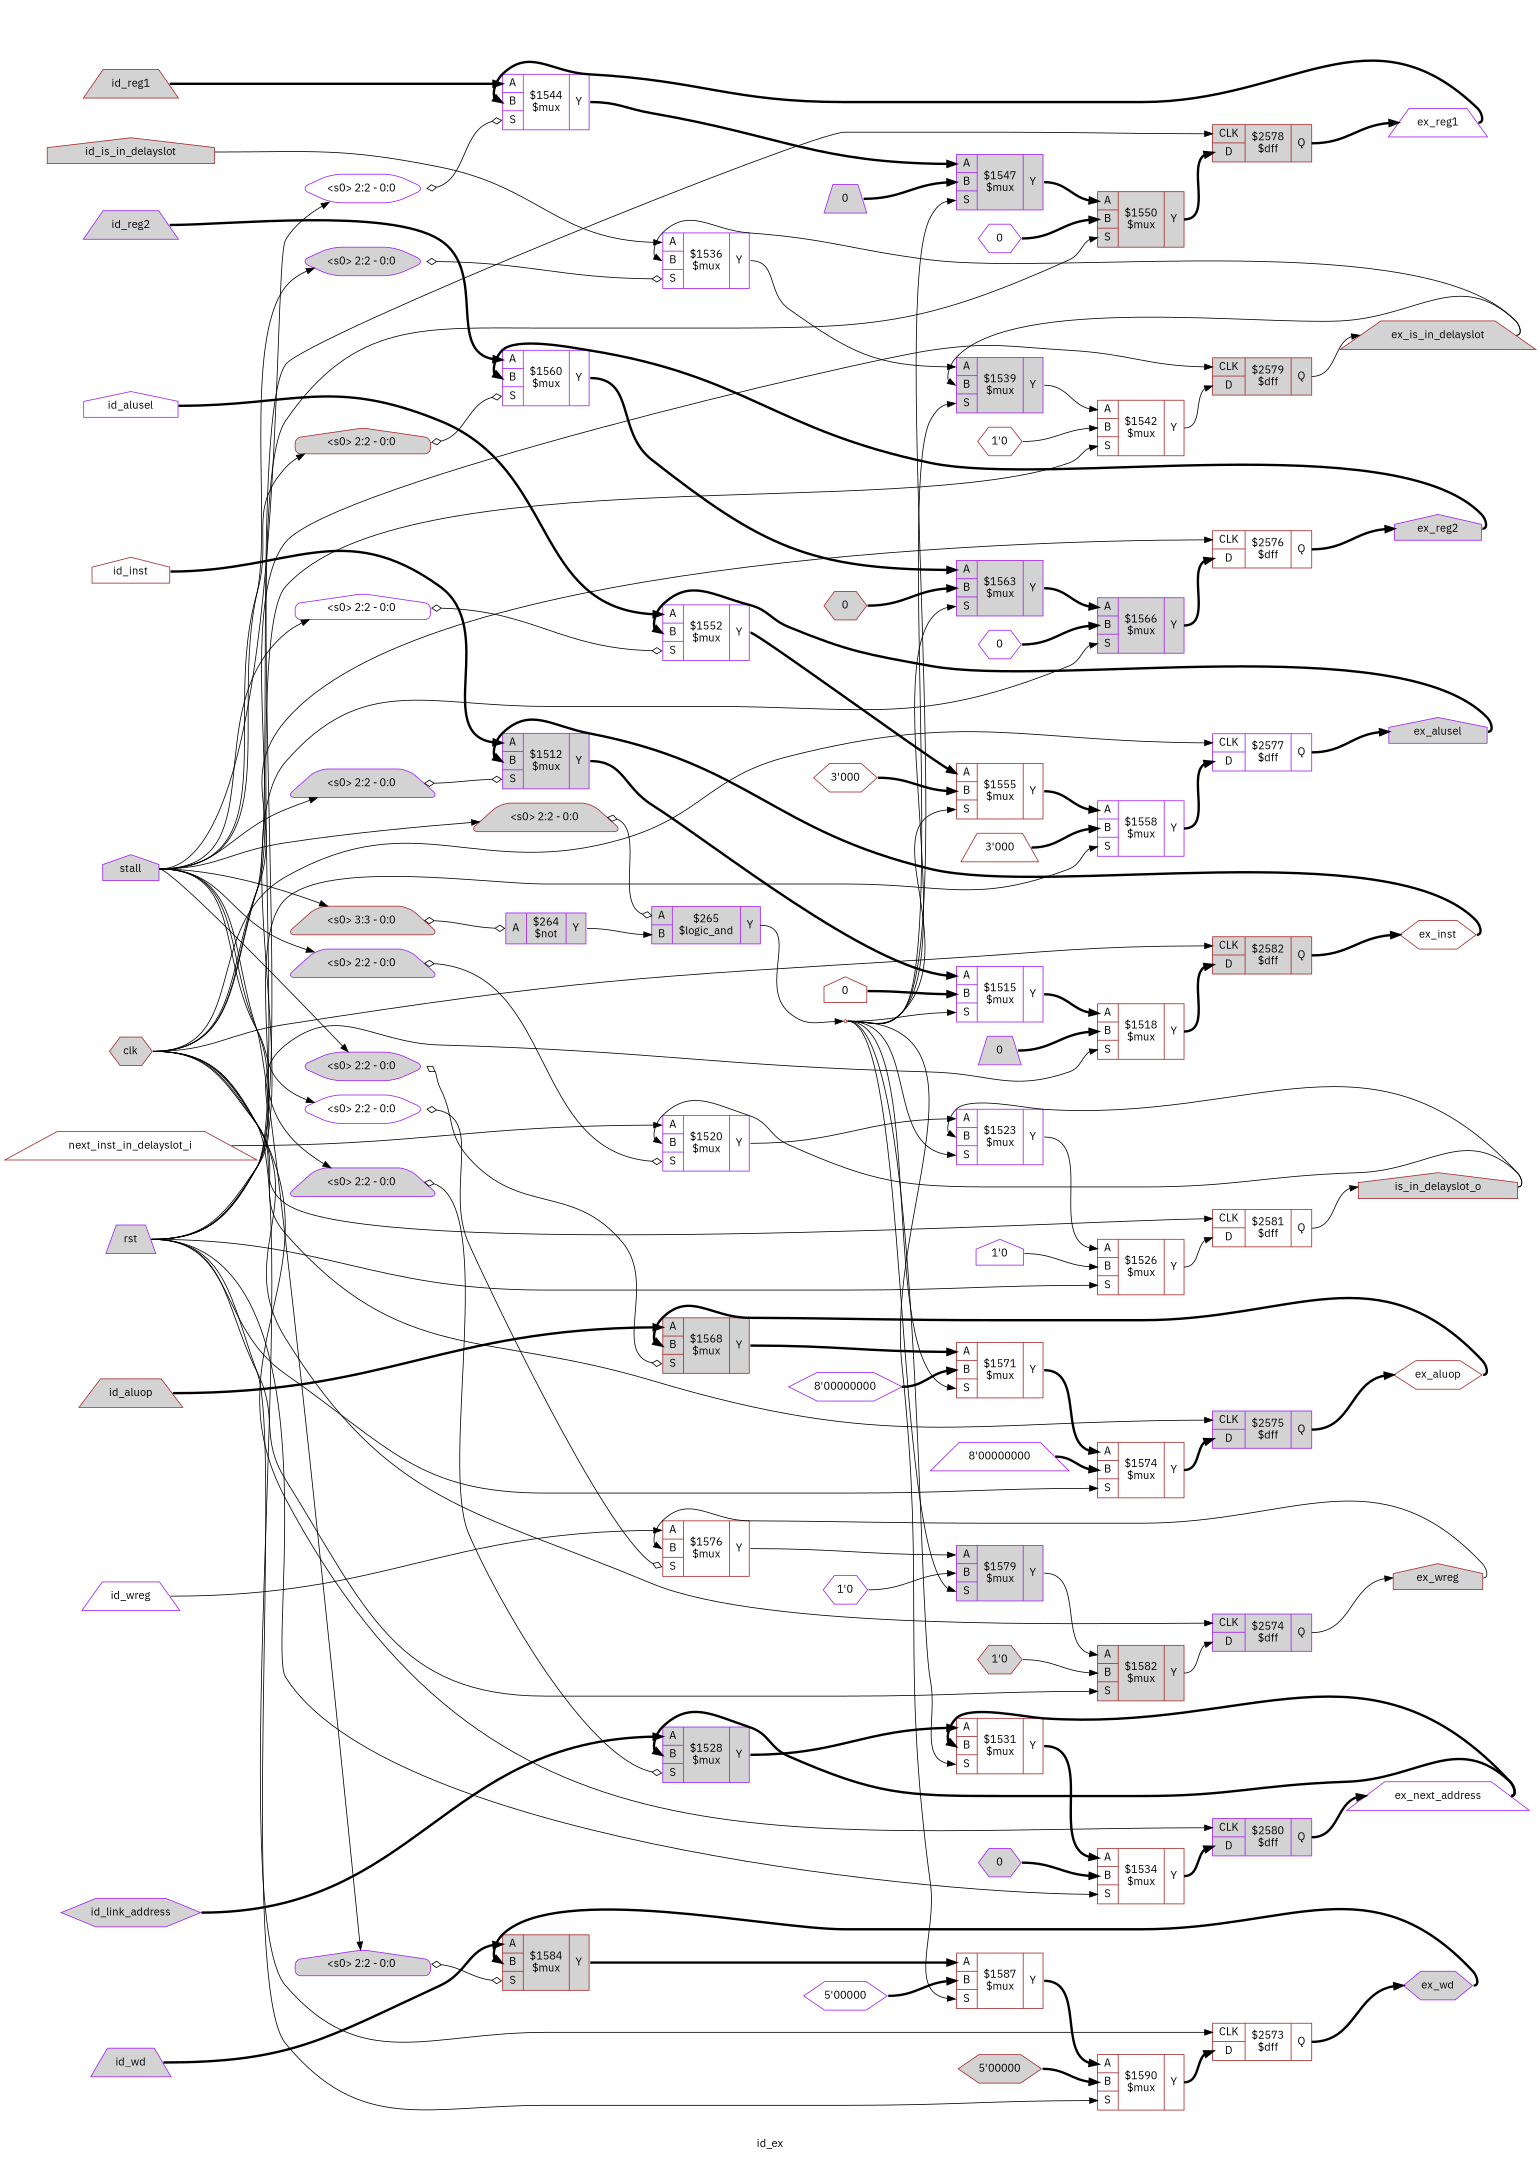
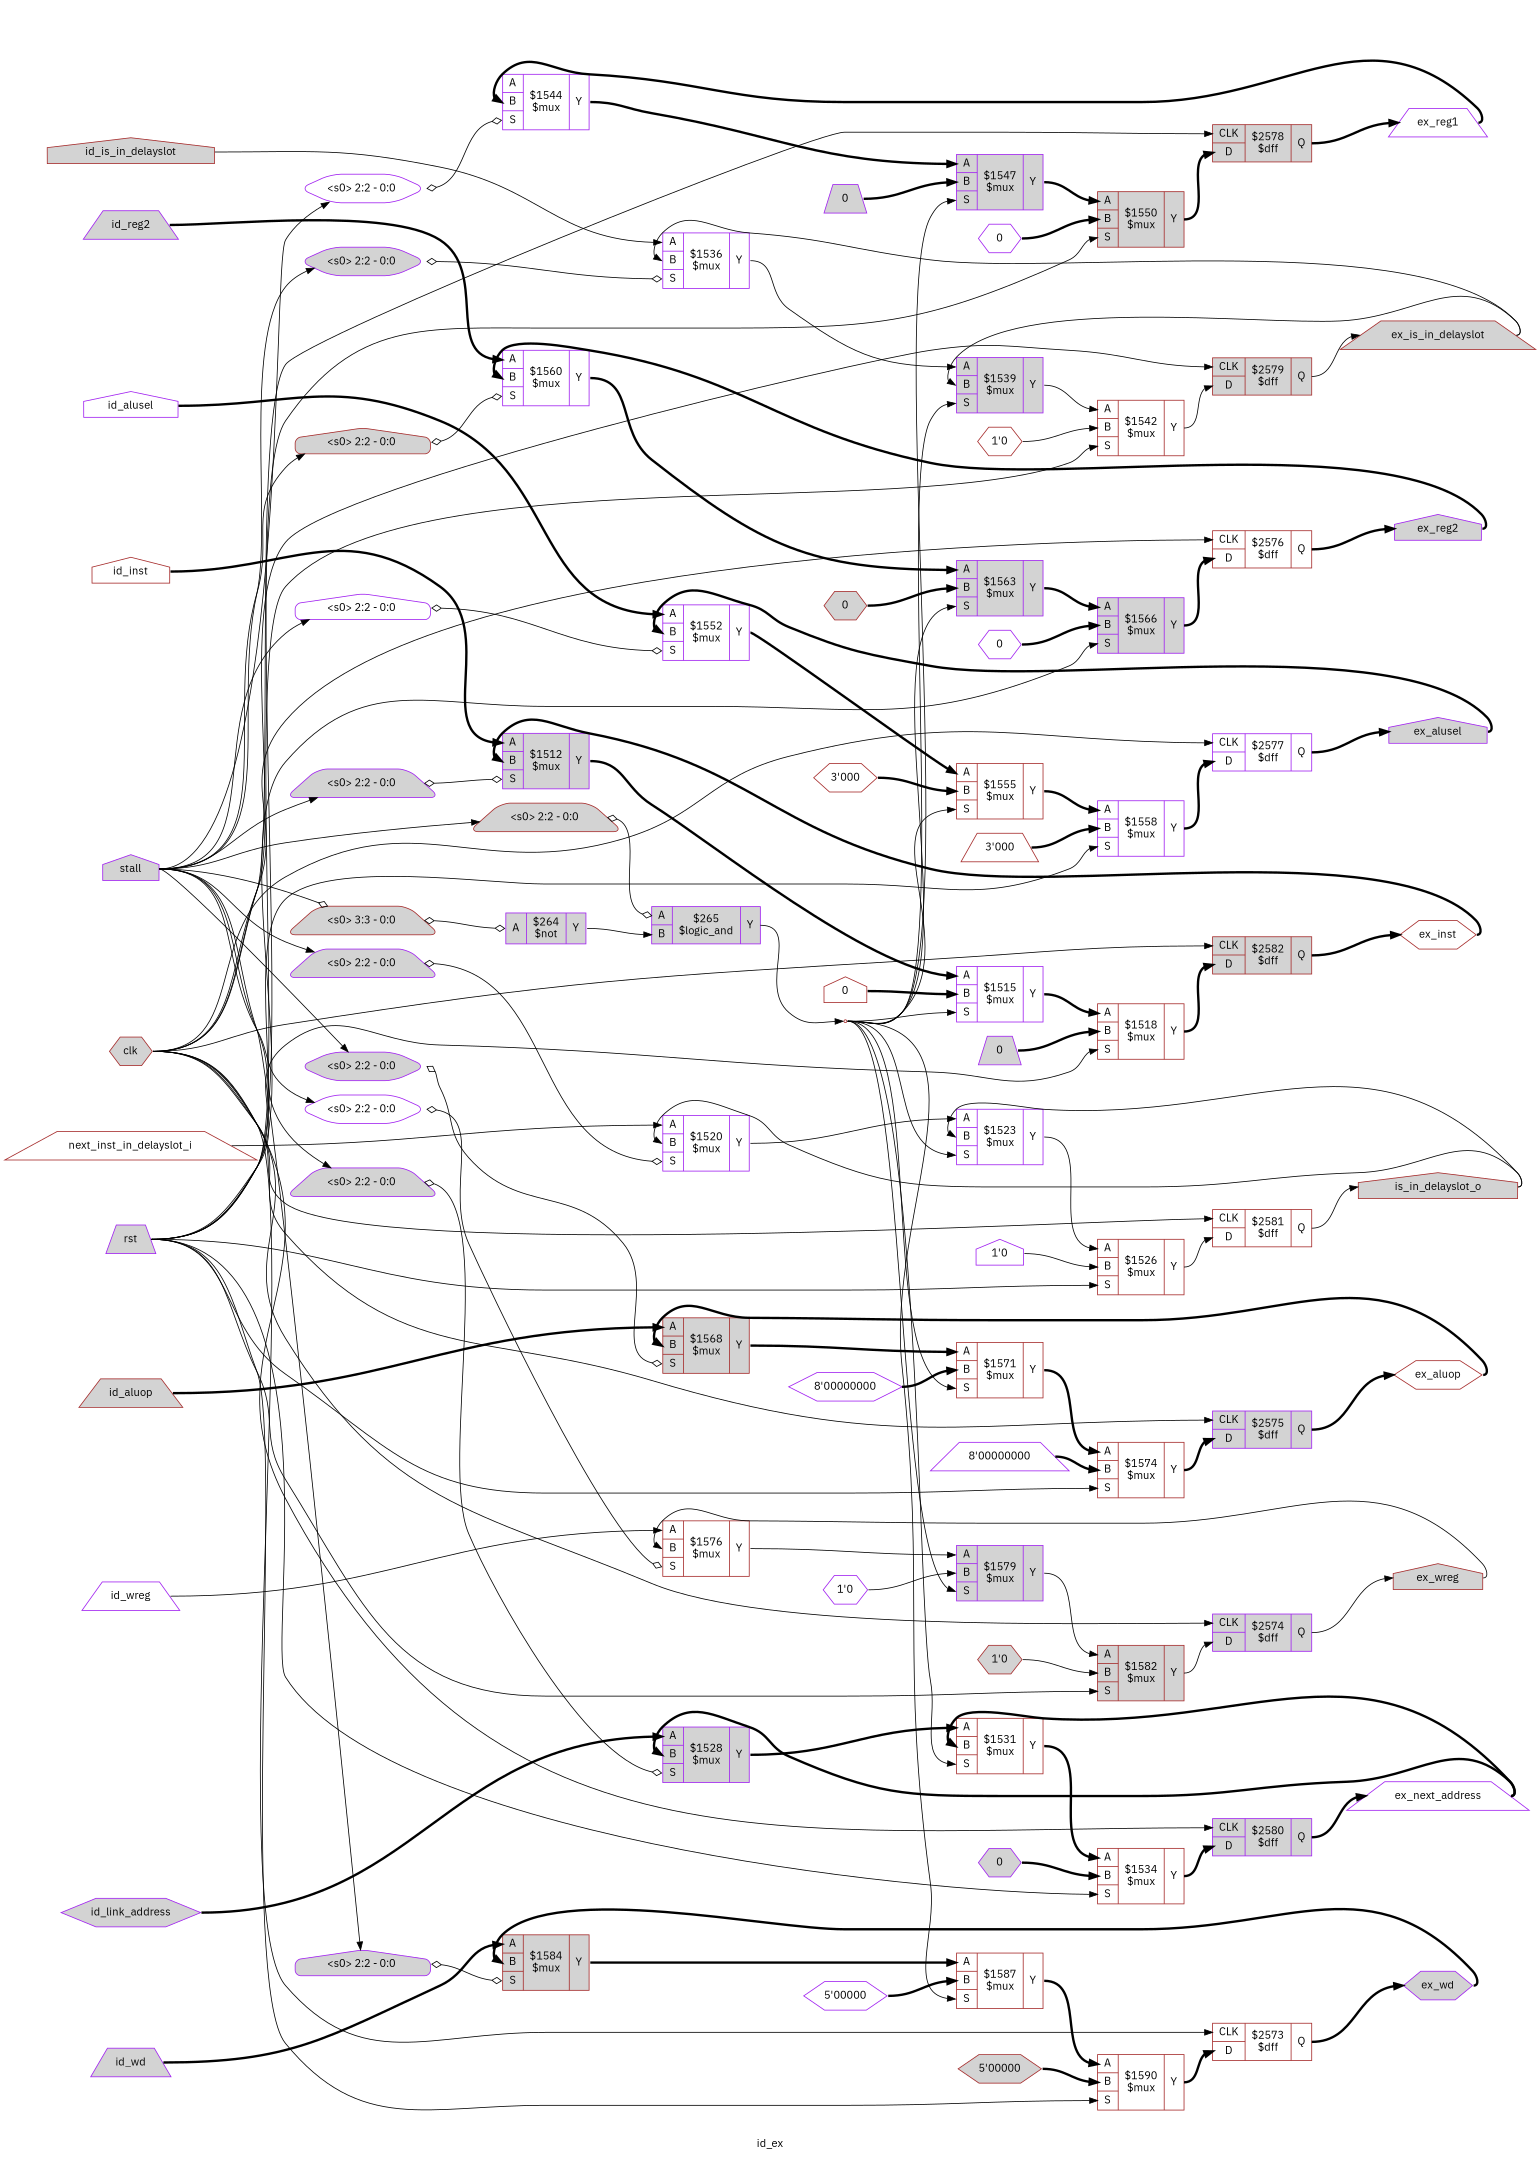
node "id_reg1": removed
edge "stall" -> "<s0> 3:3 - 0:0": arrowhead normal -> odiamond
